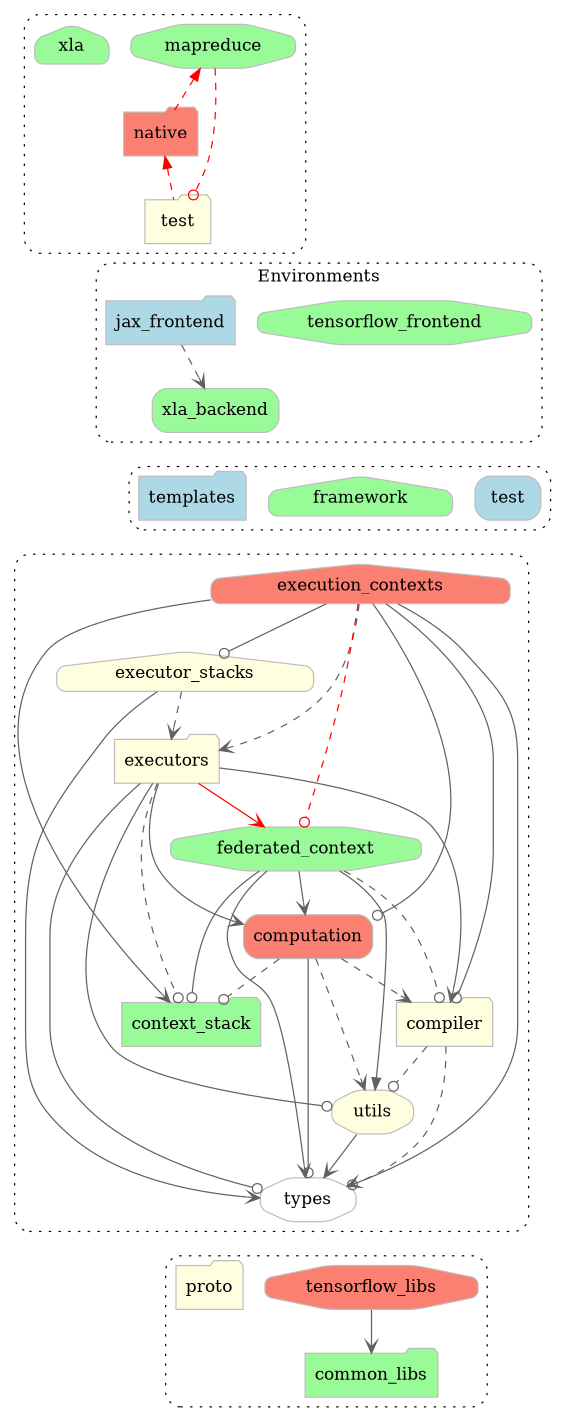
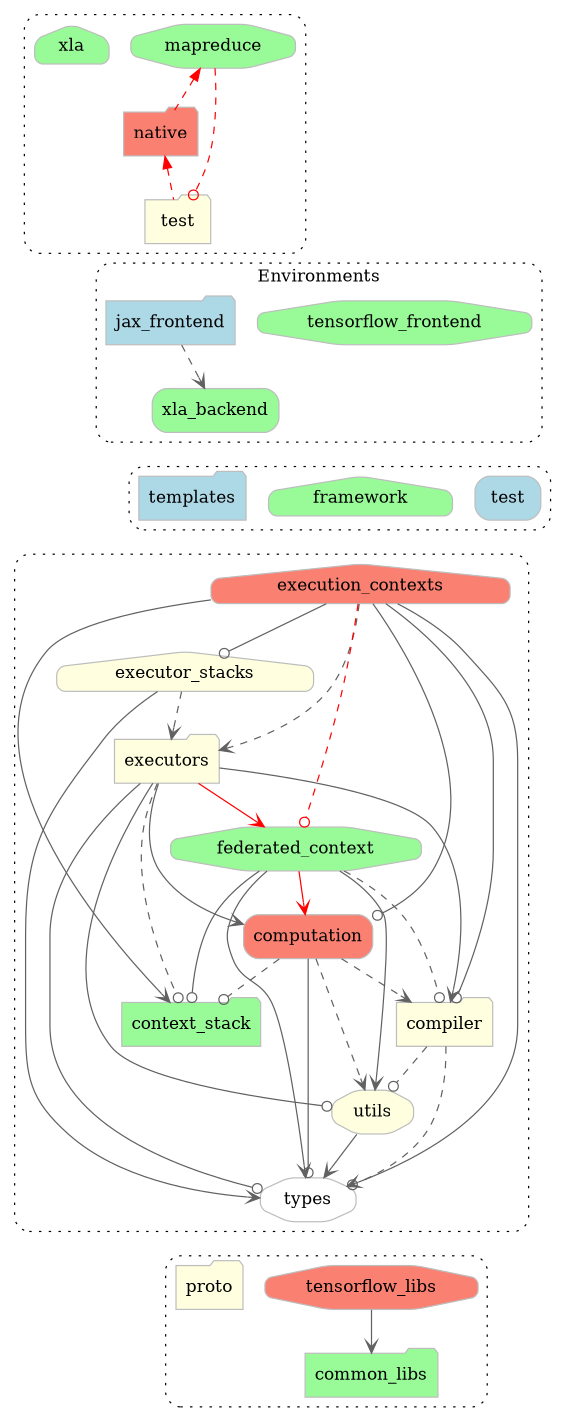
edge "federated_context" -> "computation": color #616161 -> #ff0000
edge "federated_context" -> "utils": arrowhead normal -> vee
